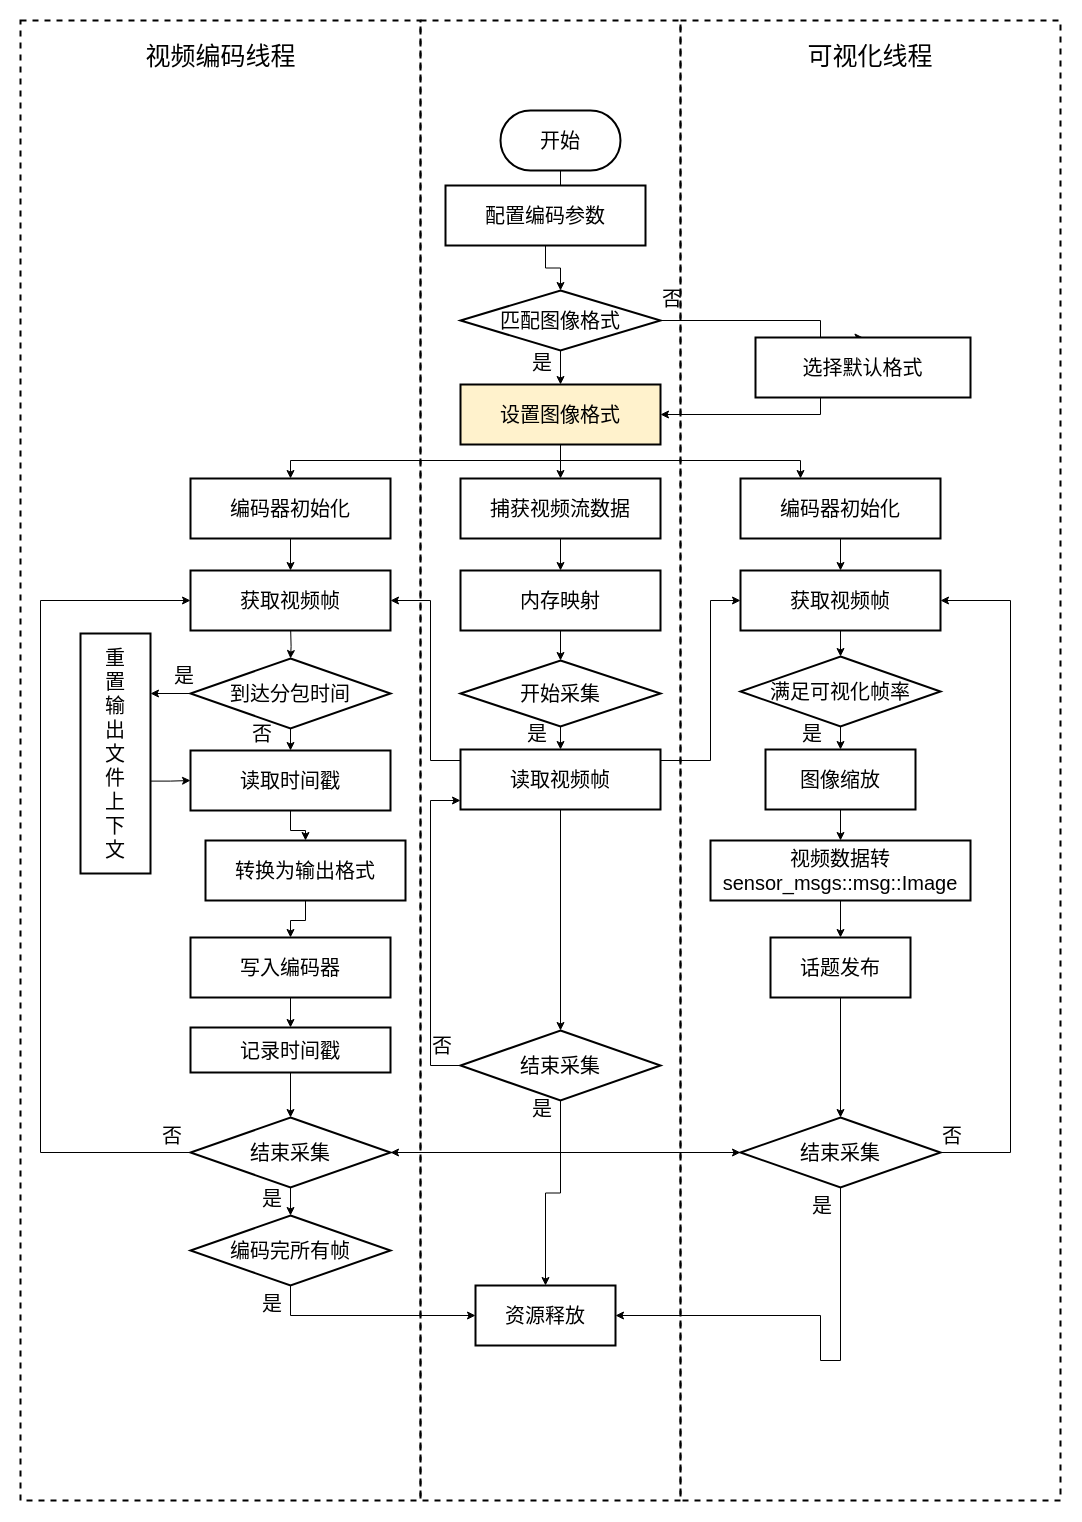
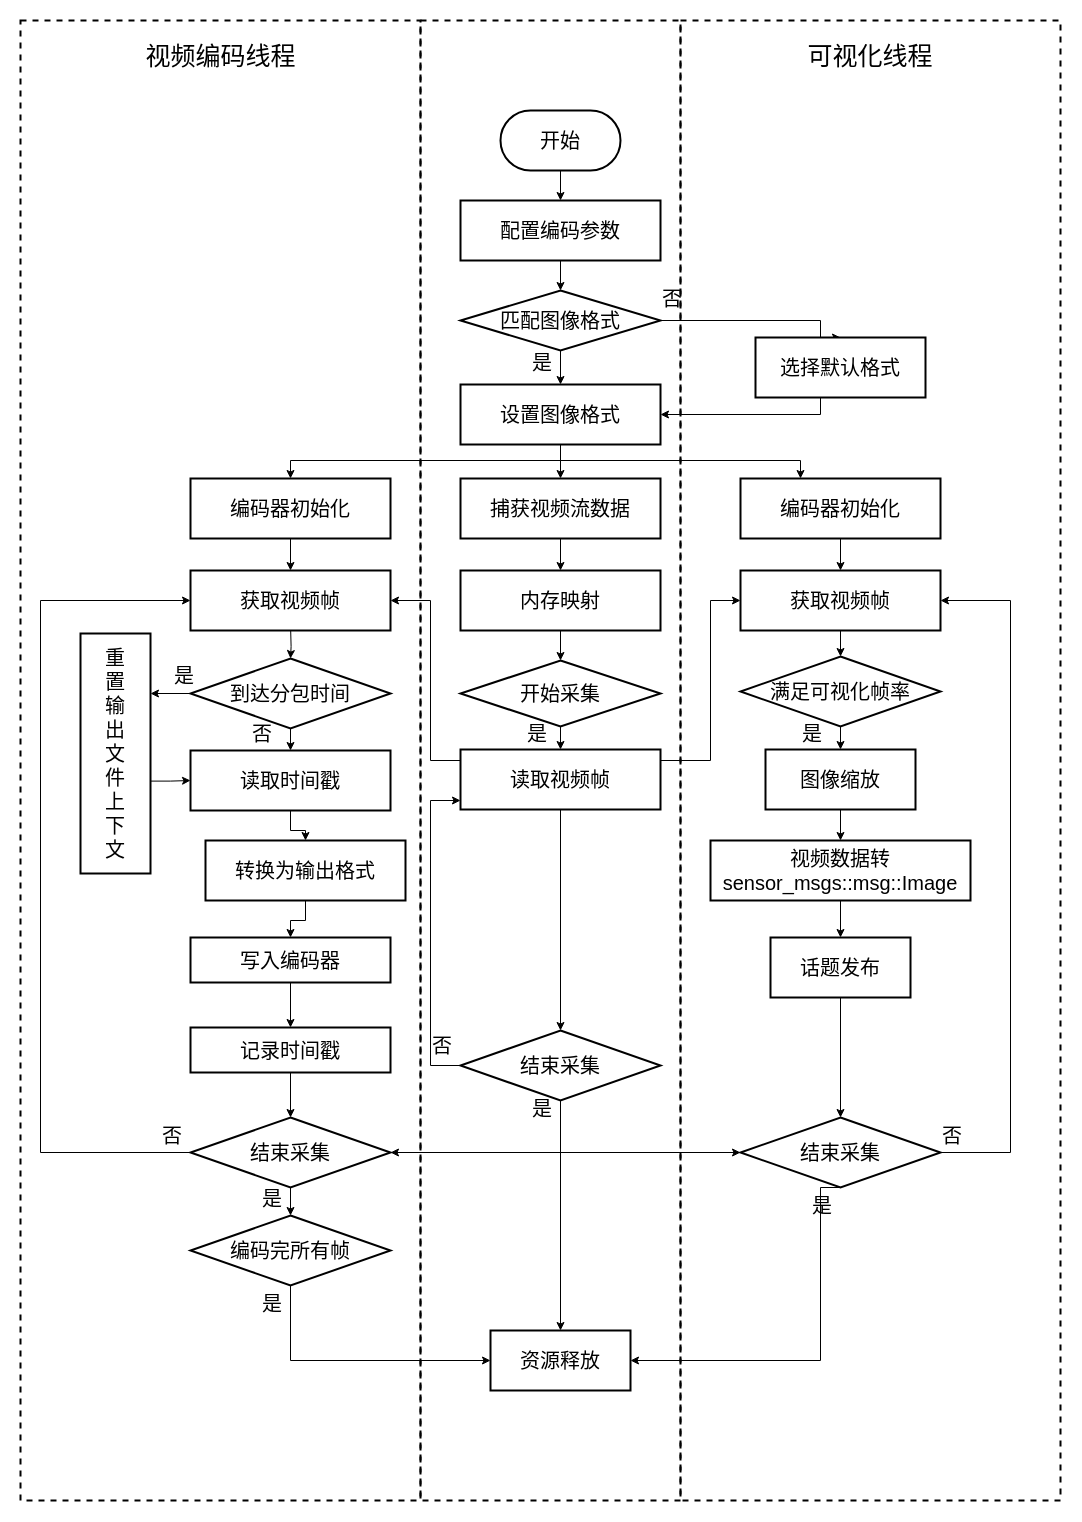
node "配置编码参数": moved (546, 216) -> (561, 231)
node "选择默认格式": size 215x60 -> 170x60
node "设置图像格式": fillcolor #fff2cc -> #ffffff
node "写入编码器": size 200x60 -> 200x45
node "资源释放": moved (546, 1316) -> (561, 1361)
